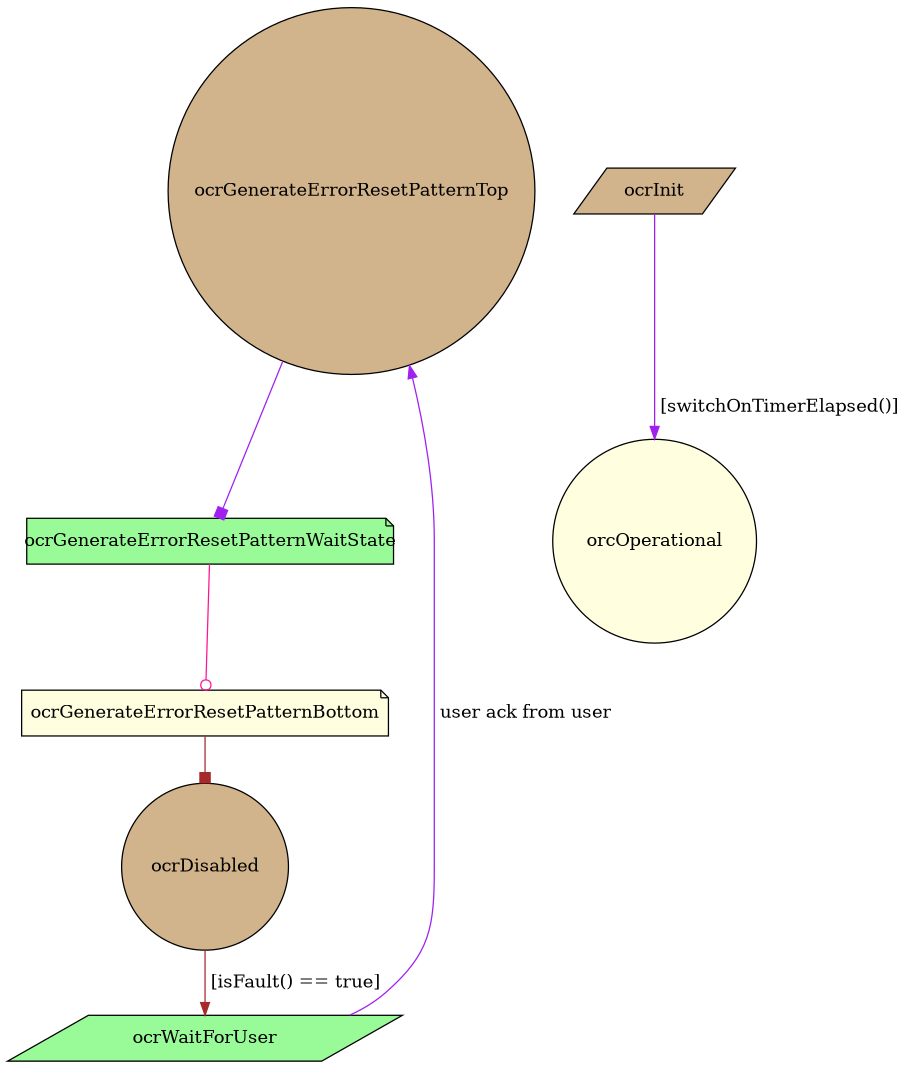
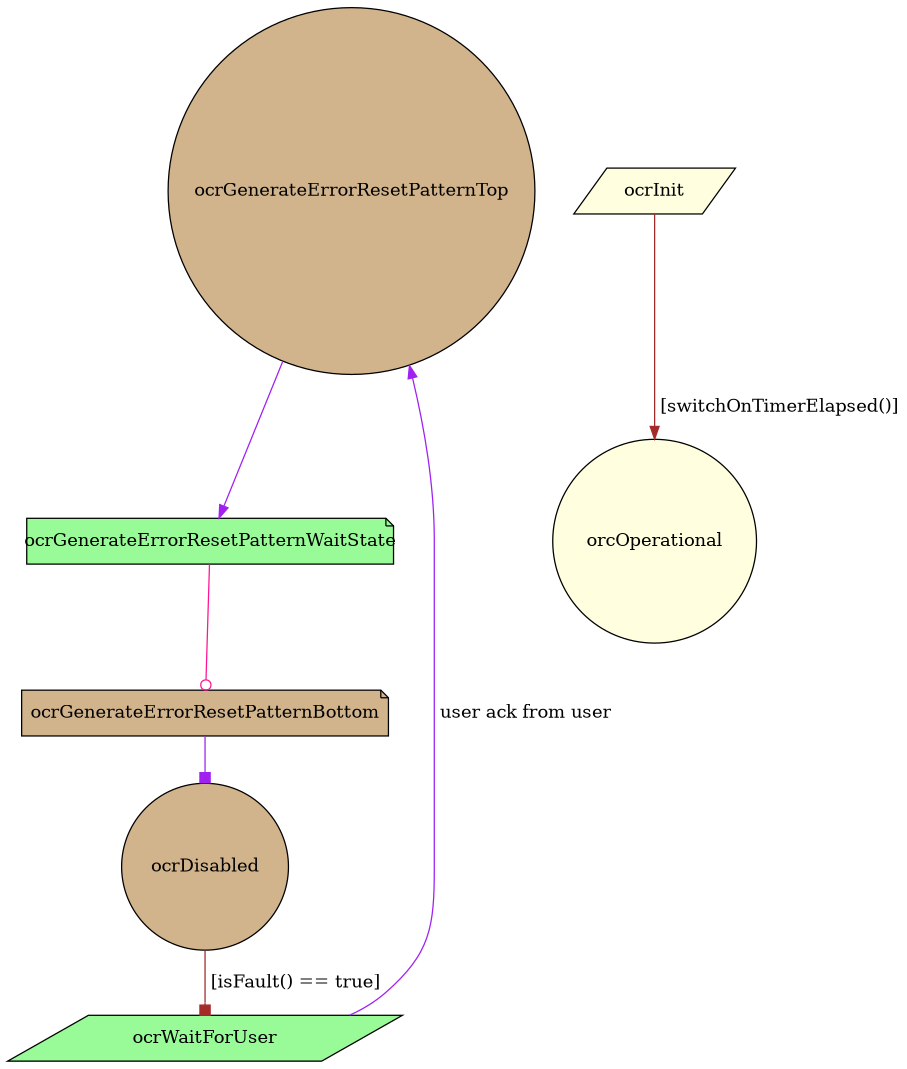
node "ocrInit": fillcolor tan -> lightyellow
edge "ocrInit" -> "orcOperational": color purple -> brown
edge "ocrGenerateErrorResetPatternTop" -> "ocrGenerateErrorResetPatternWaitState": arrowhead box -> normal
node "ocrGenerateErrorResetPatternBottom": fillcolor lightyellow -> tan
edge "ocrGenerateErrorResetPatternBottom" -> "ocrDisabled": color brown -> purple
edge "ocrDisabled" -> "ocrWaitForUser": arrowhead normal -> box
